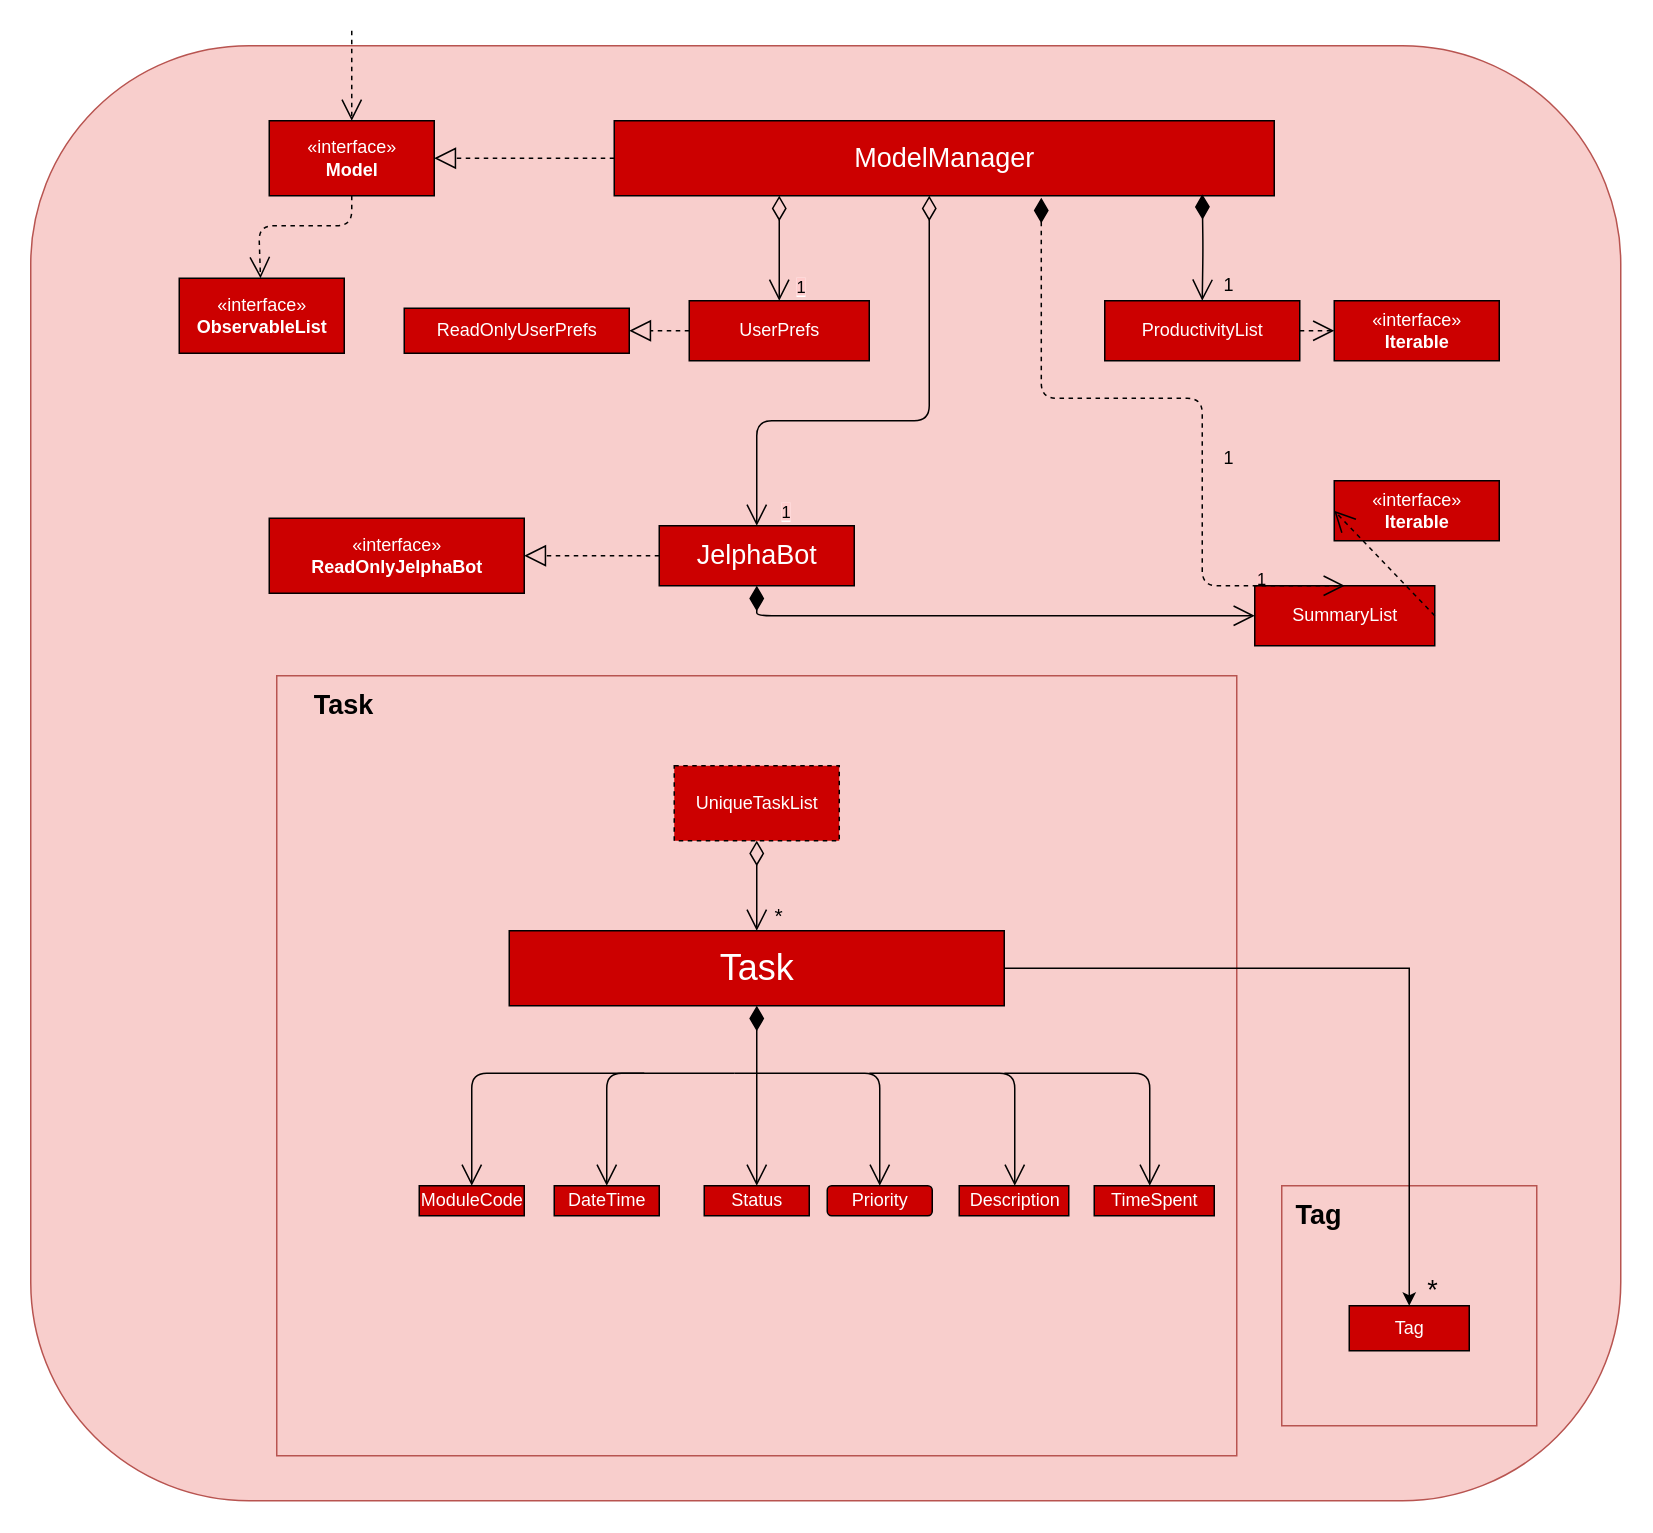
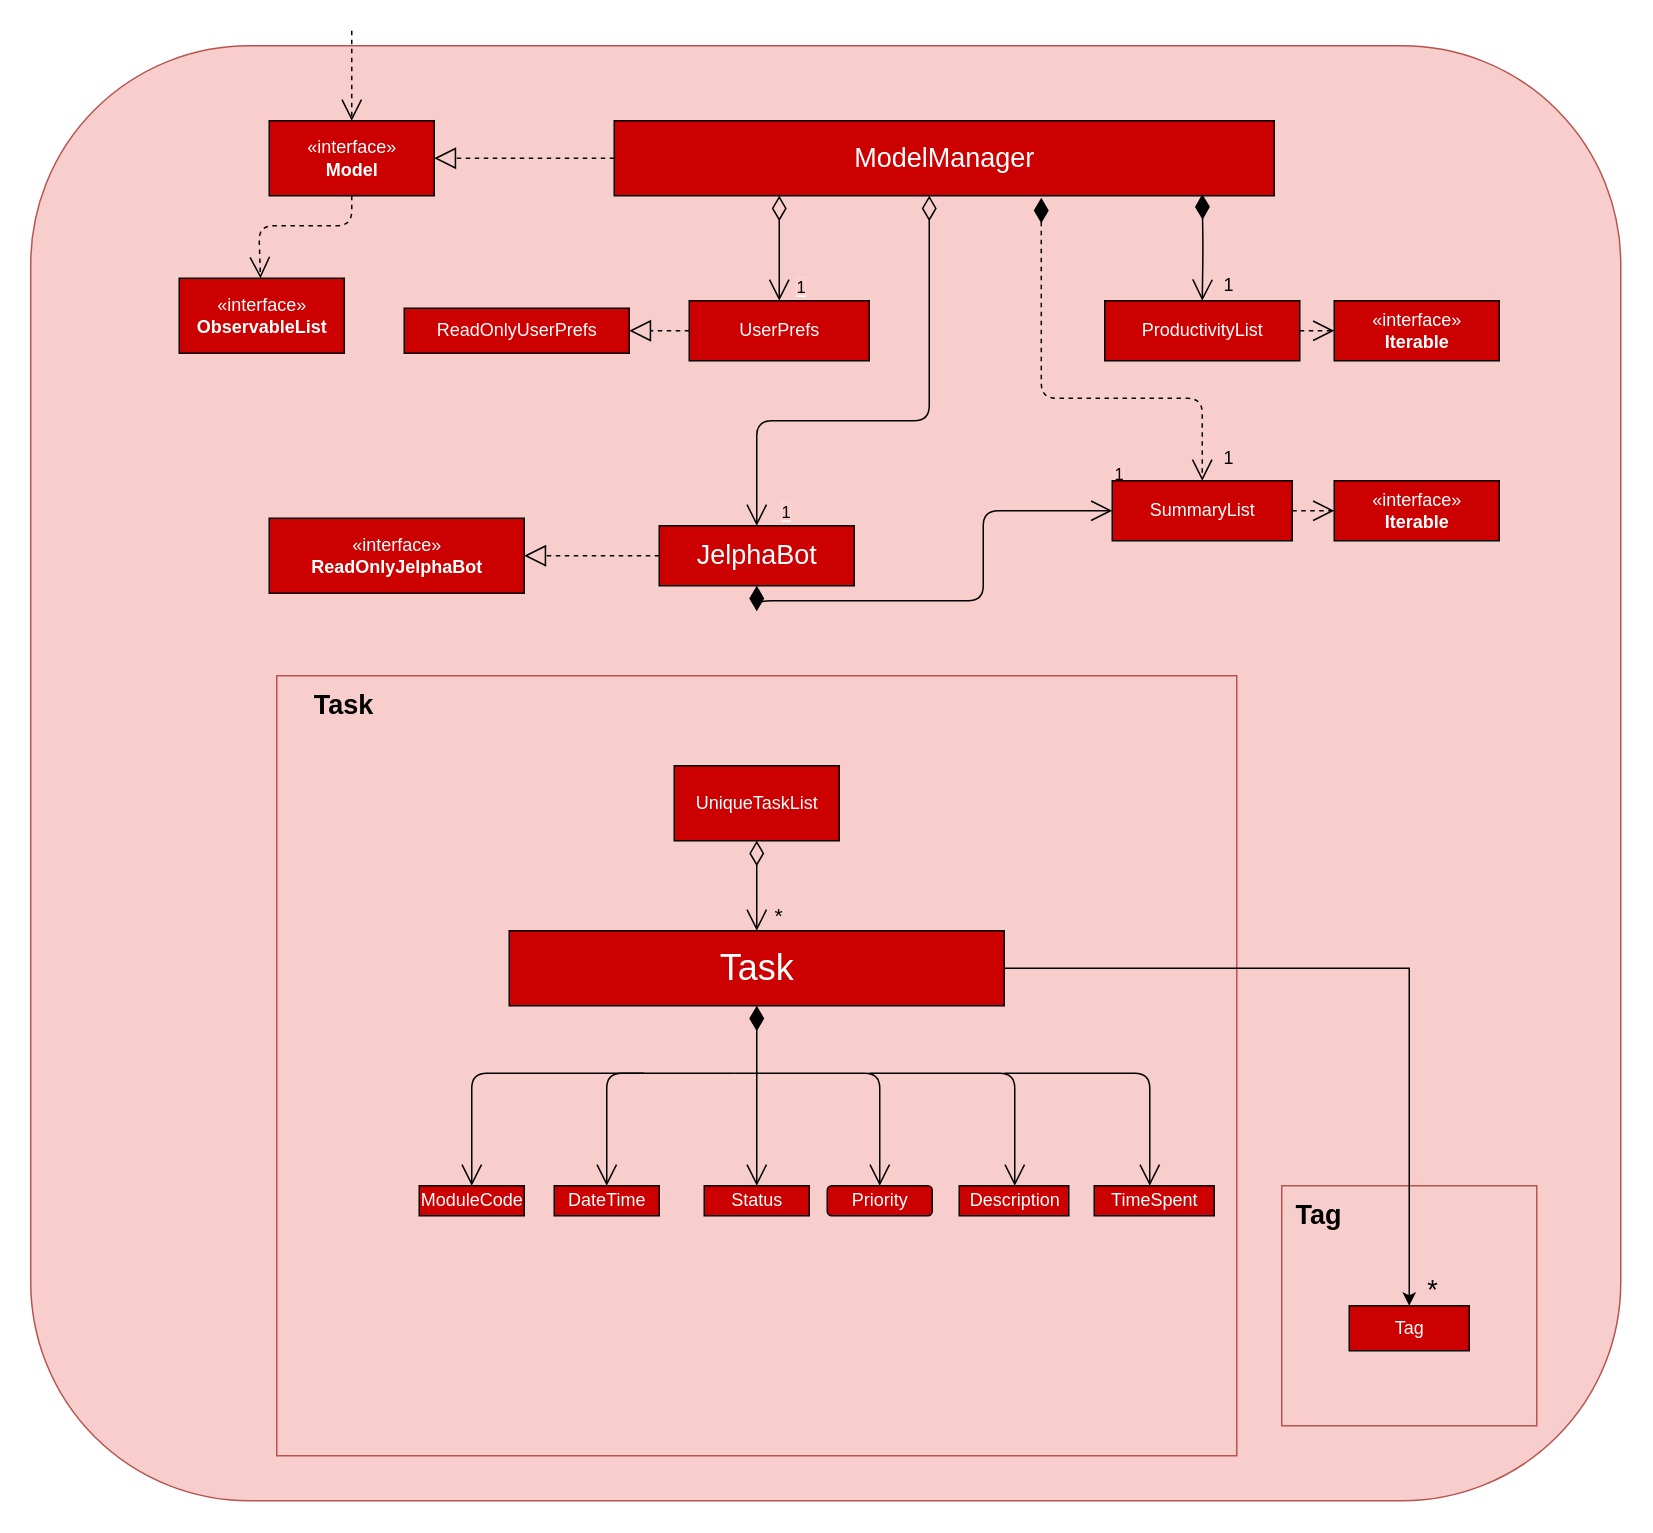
node "SummaryList": moved (1345, 616) -> (1202, 511)
node "UniqueTaskList": style dashed -> solid
